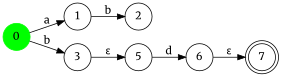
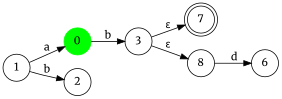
edge "0" -> "1": reversed
node "5": label "5" -> "8"
edge "6" -> "7": now "3" -> "7"
